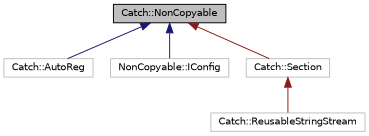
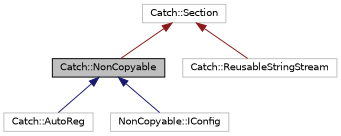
edge "Catch::Section" -> "Catch::NonCopyable": reversed
